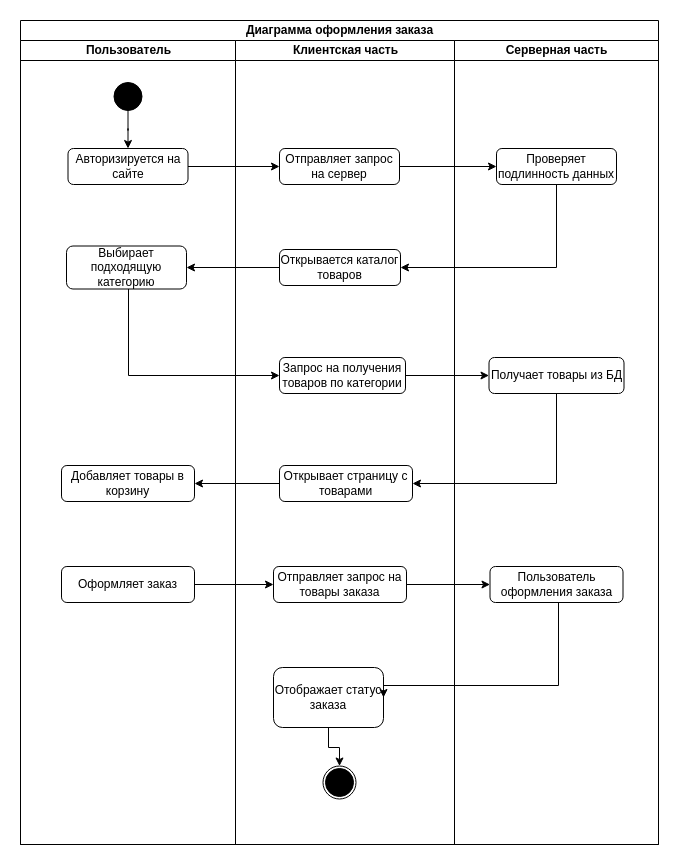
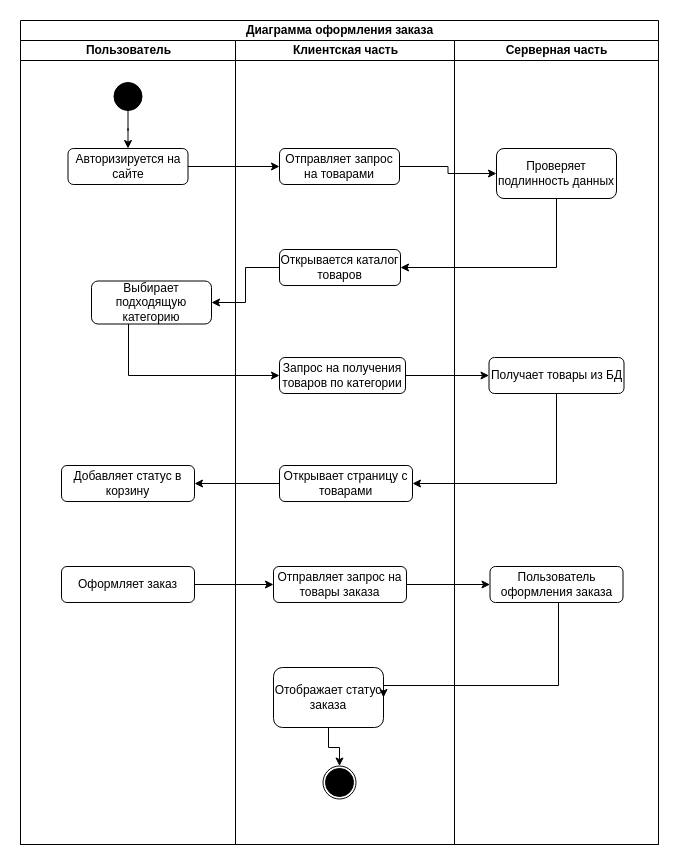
node "Отправляет запрос на сервер": label "Отправляет запрос на сервер" -> "Отправляет запрос на товарами"
node "Проверяет подлинность данных": size 120x36 -> 120x50
node "Выбирает подходящую категорию": moved (127, 268) -> (152, 303)
node "Добавляет товары в корзину": label "Добавляет товары в корзину" -> "Добавляет статус в корзину"
